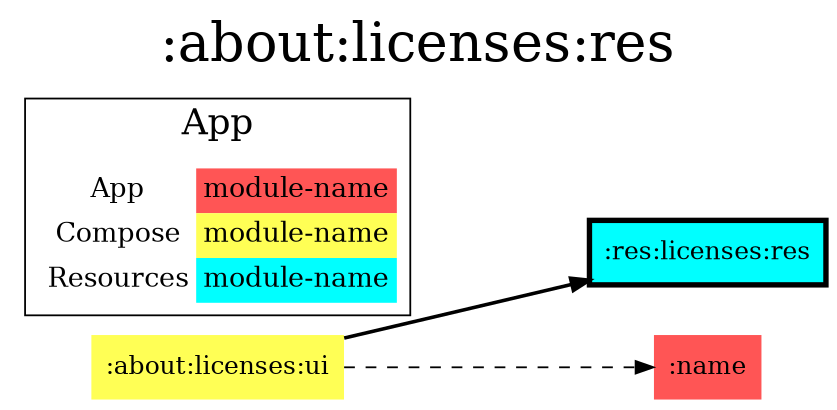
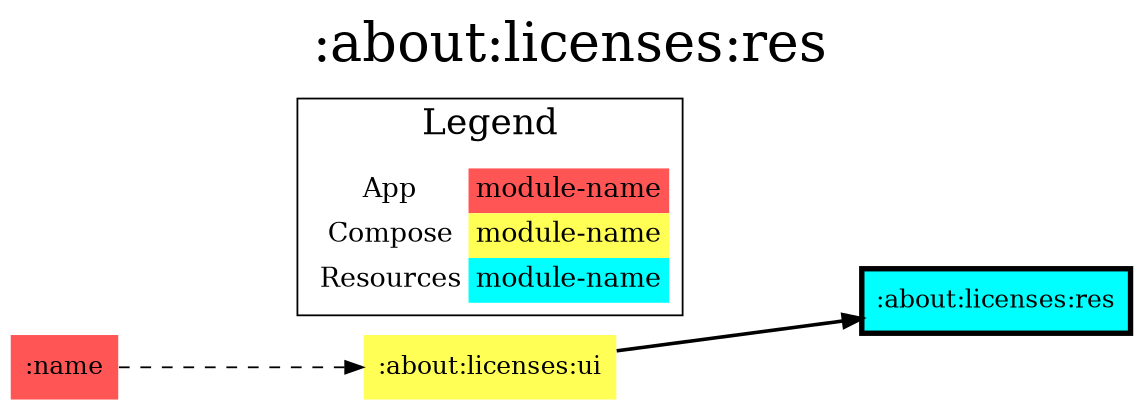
cluster "App": label "App" -> "Legend"
node ":res:licenses:res": label ":res:licenses:res" -> ":about:licenses:res"
edge ":about:licenses:ui" -> ":name": reversed
